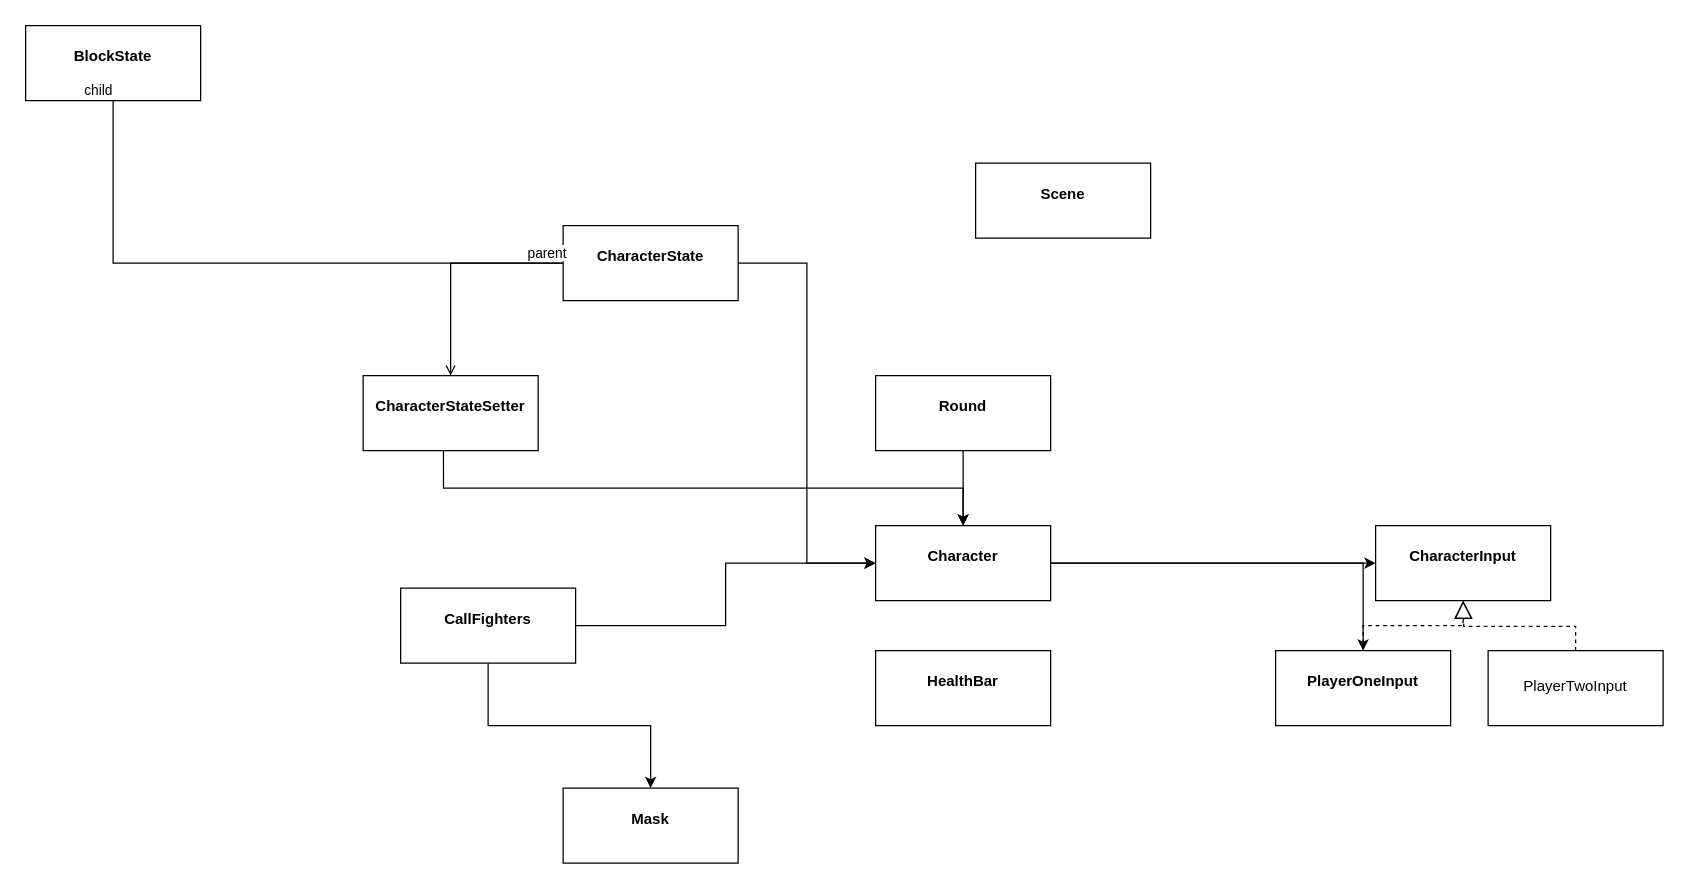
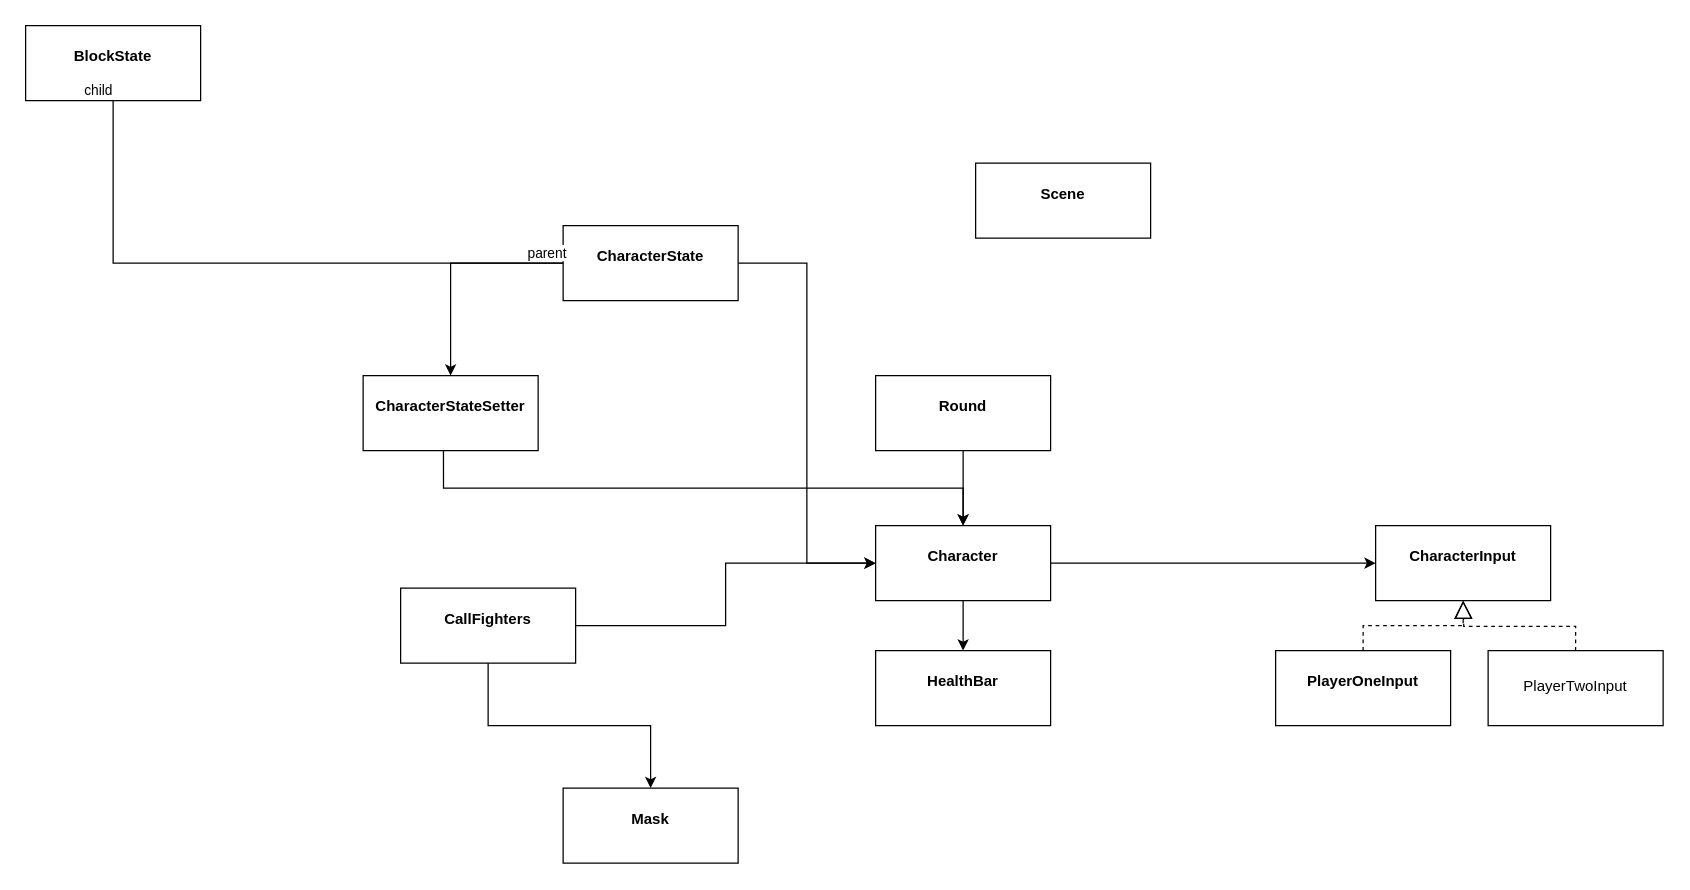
edge "CharacterState" -> "CharacterStateSetter": arrowhead open -> classic
edge "Character" -> "PlayerOneInput": now "Character" -> "HealthBar"
